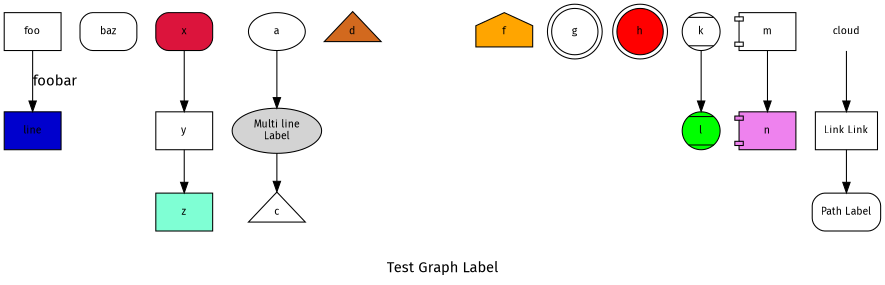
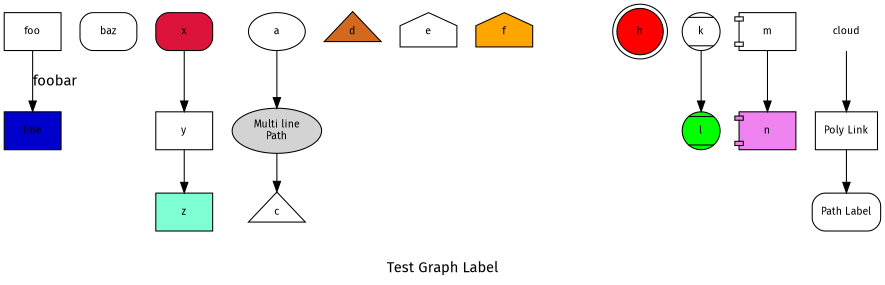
node "e": added
node "g": removed
node "Multi line Label": label "Multi line Label" -> "Multi line Path"
node "Link Link": label "Link Link" -> "Poly Link"
